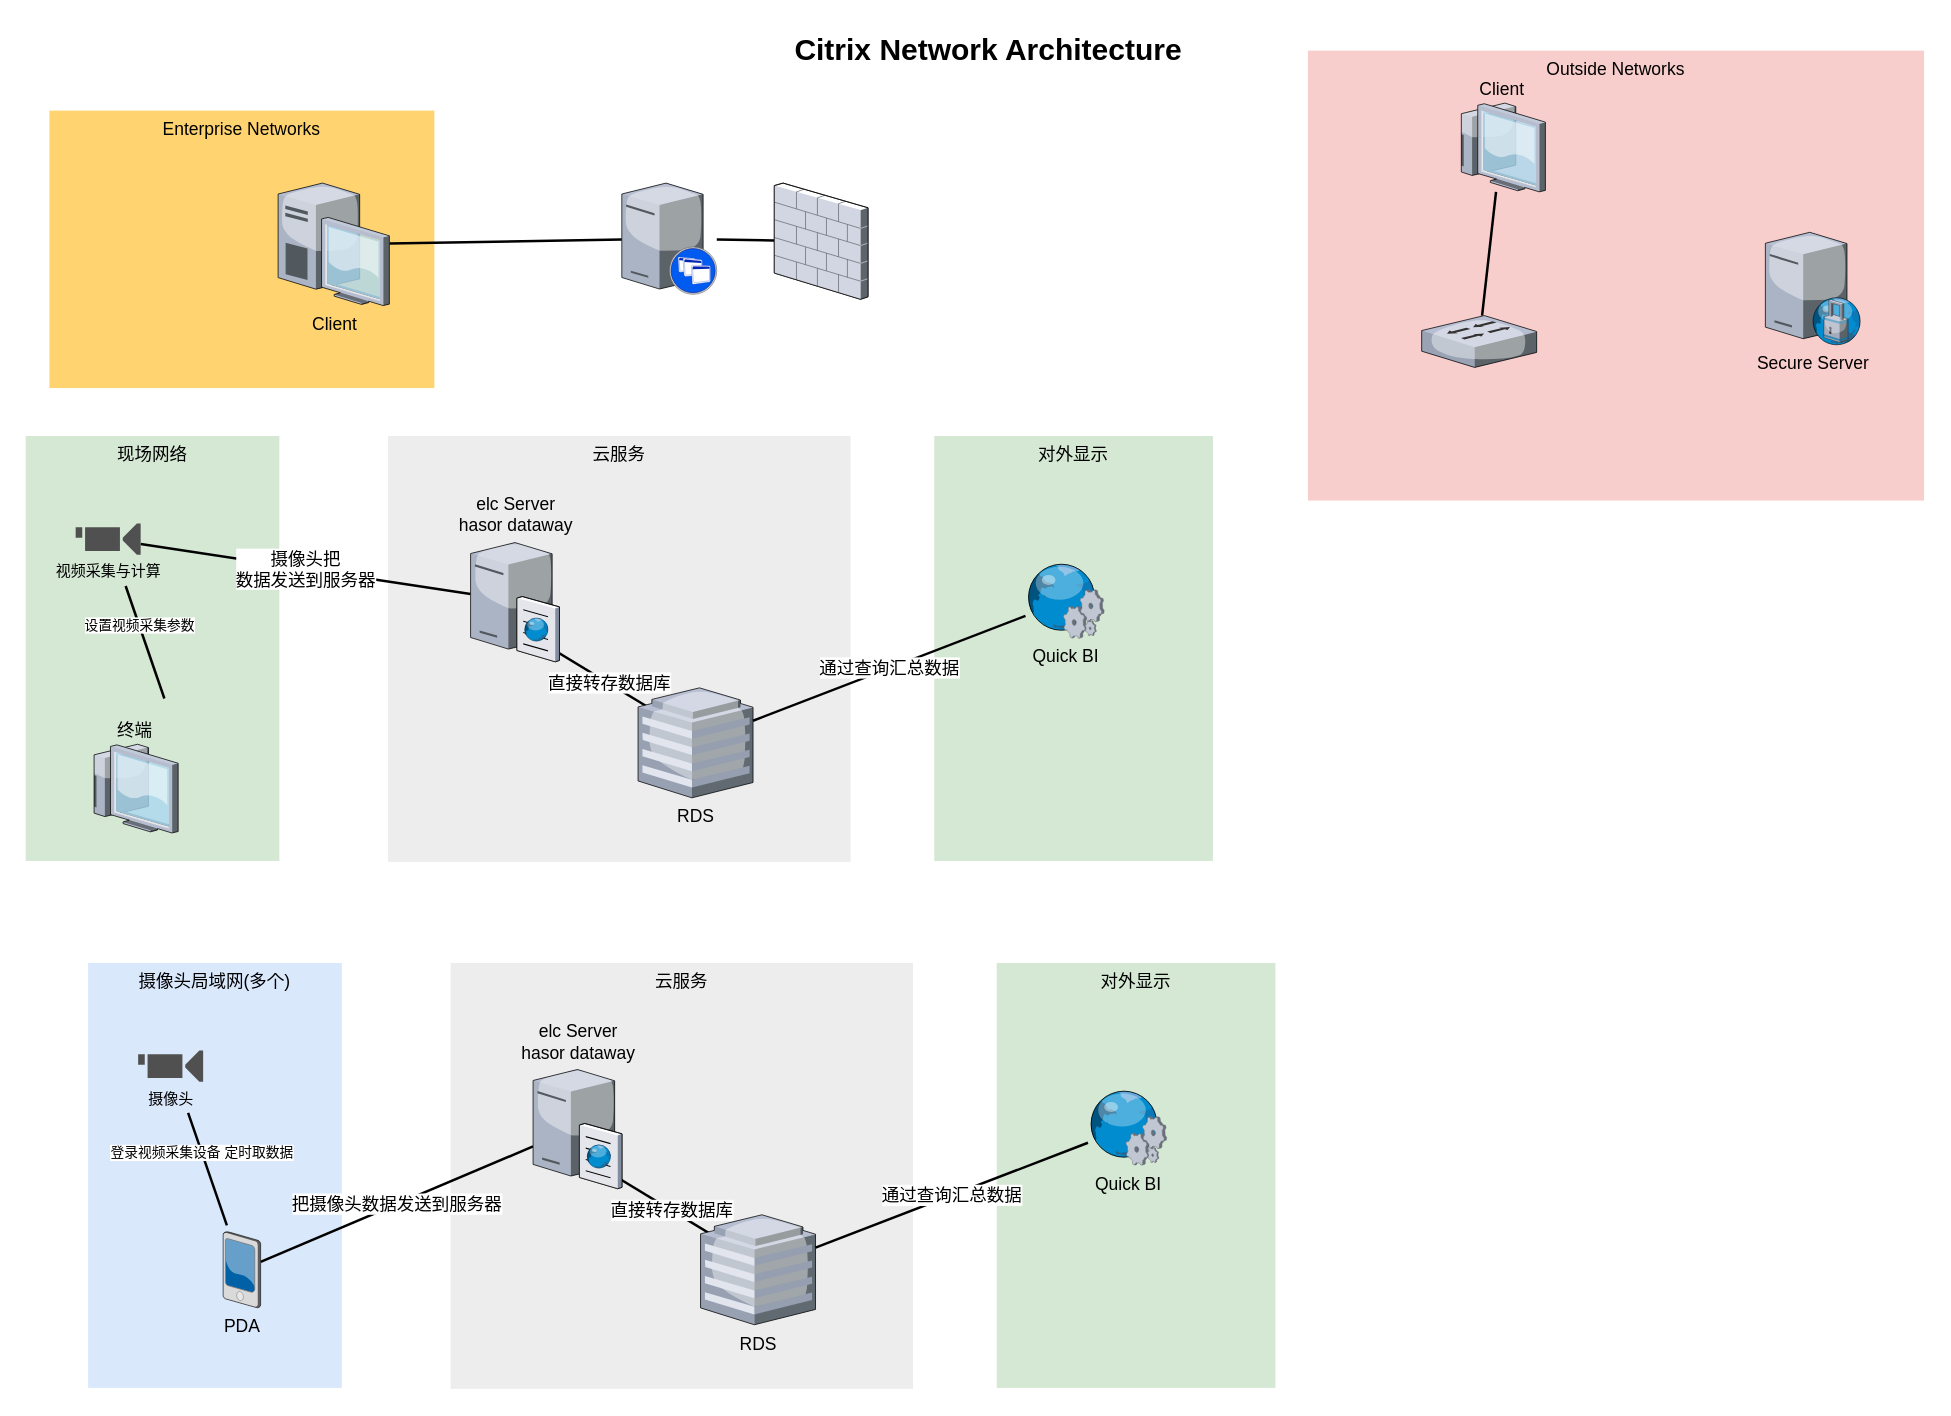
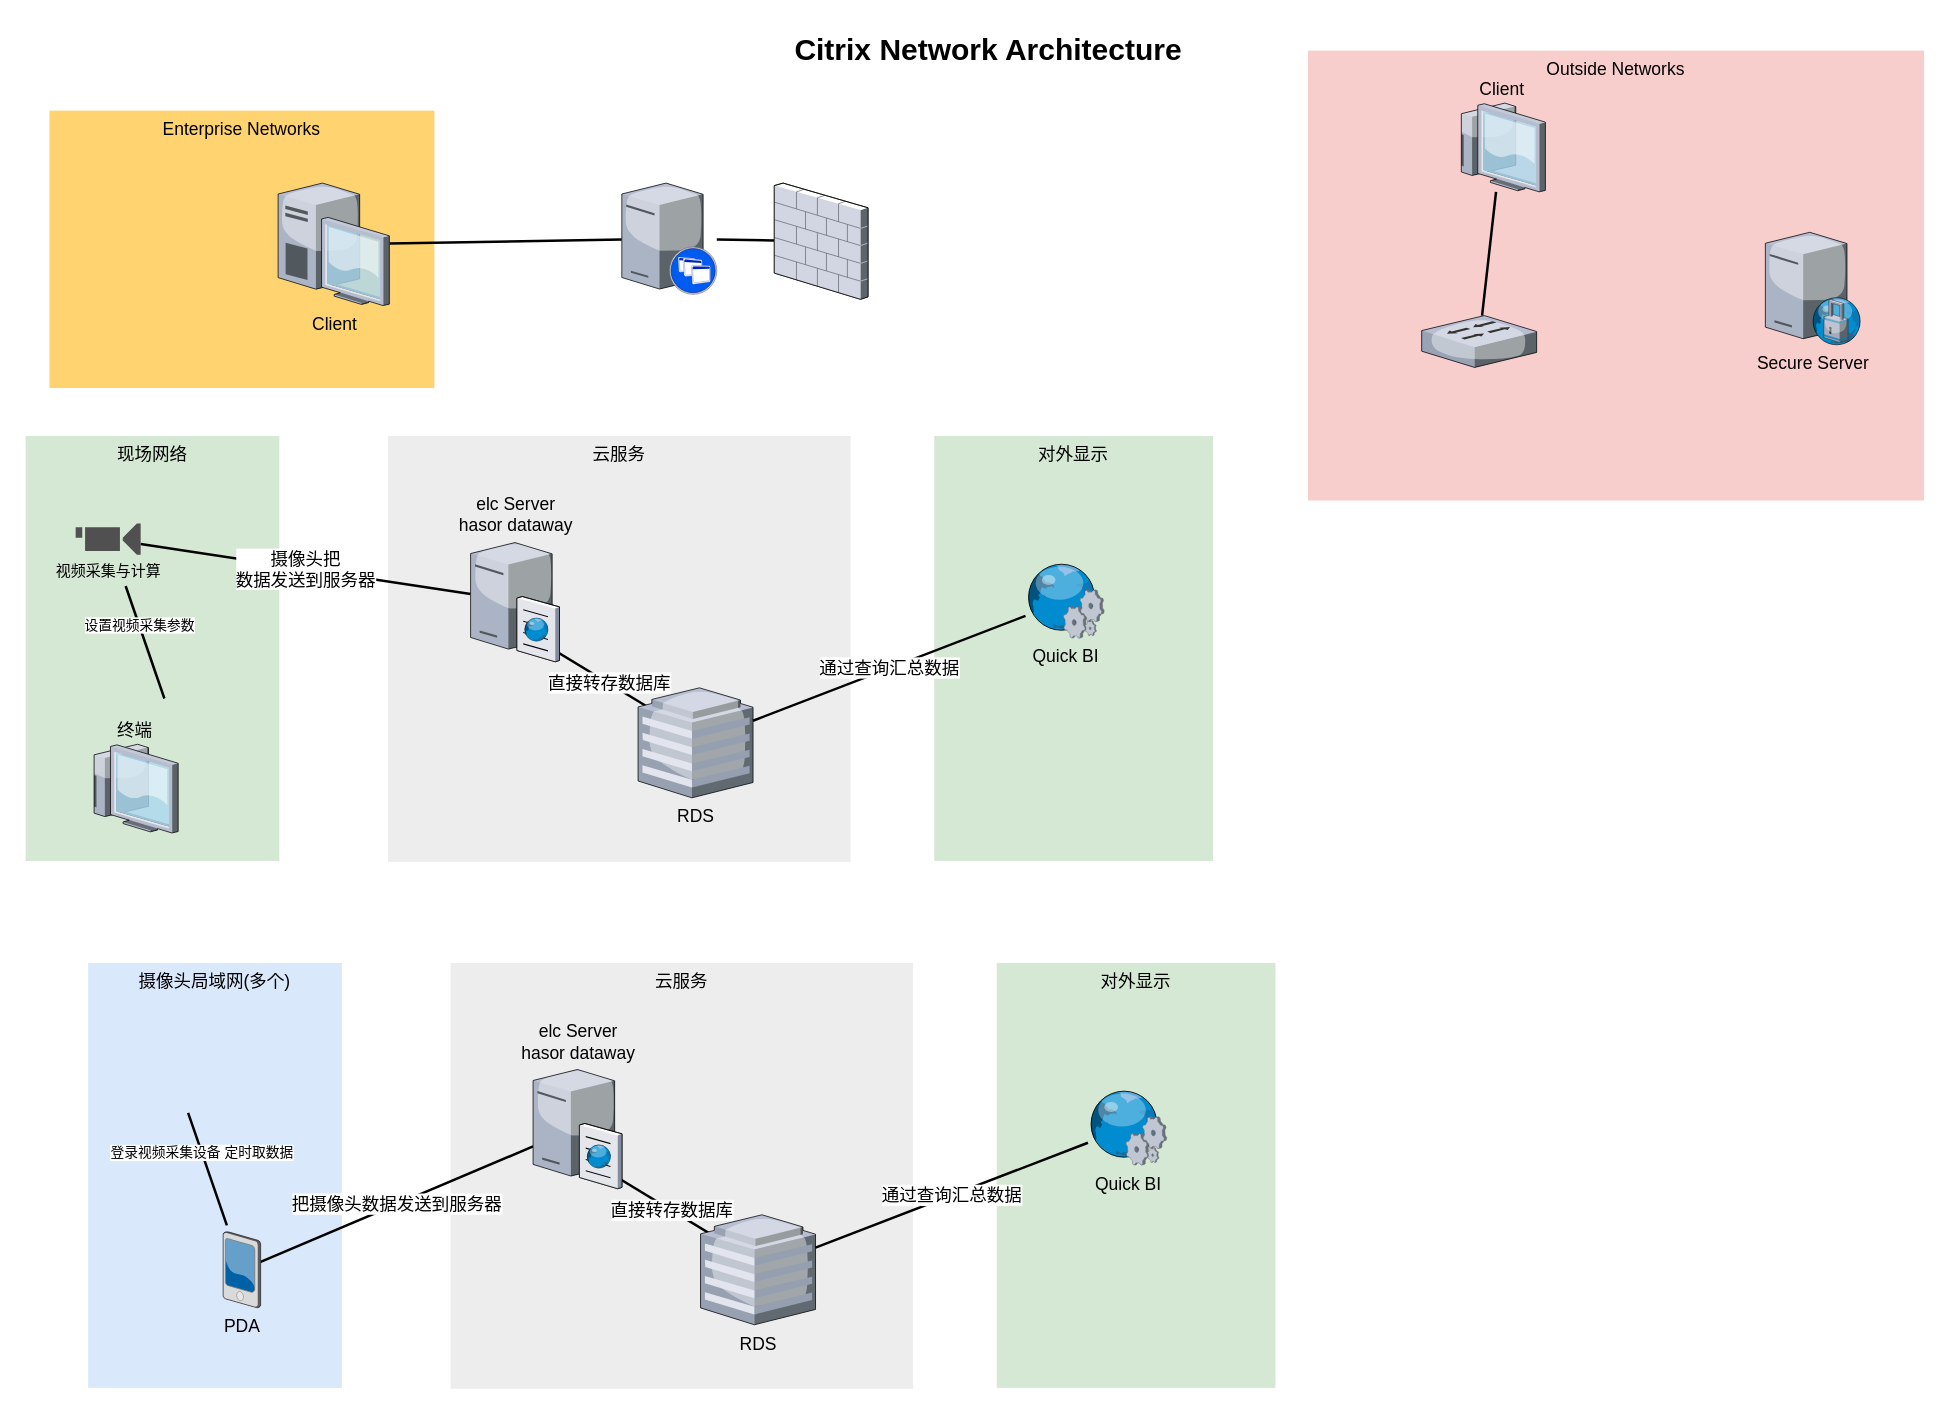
node "摄像头": removed
